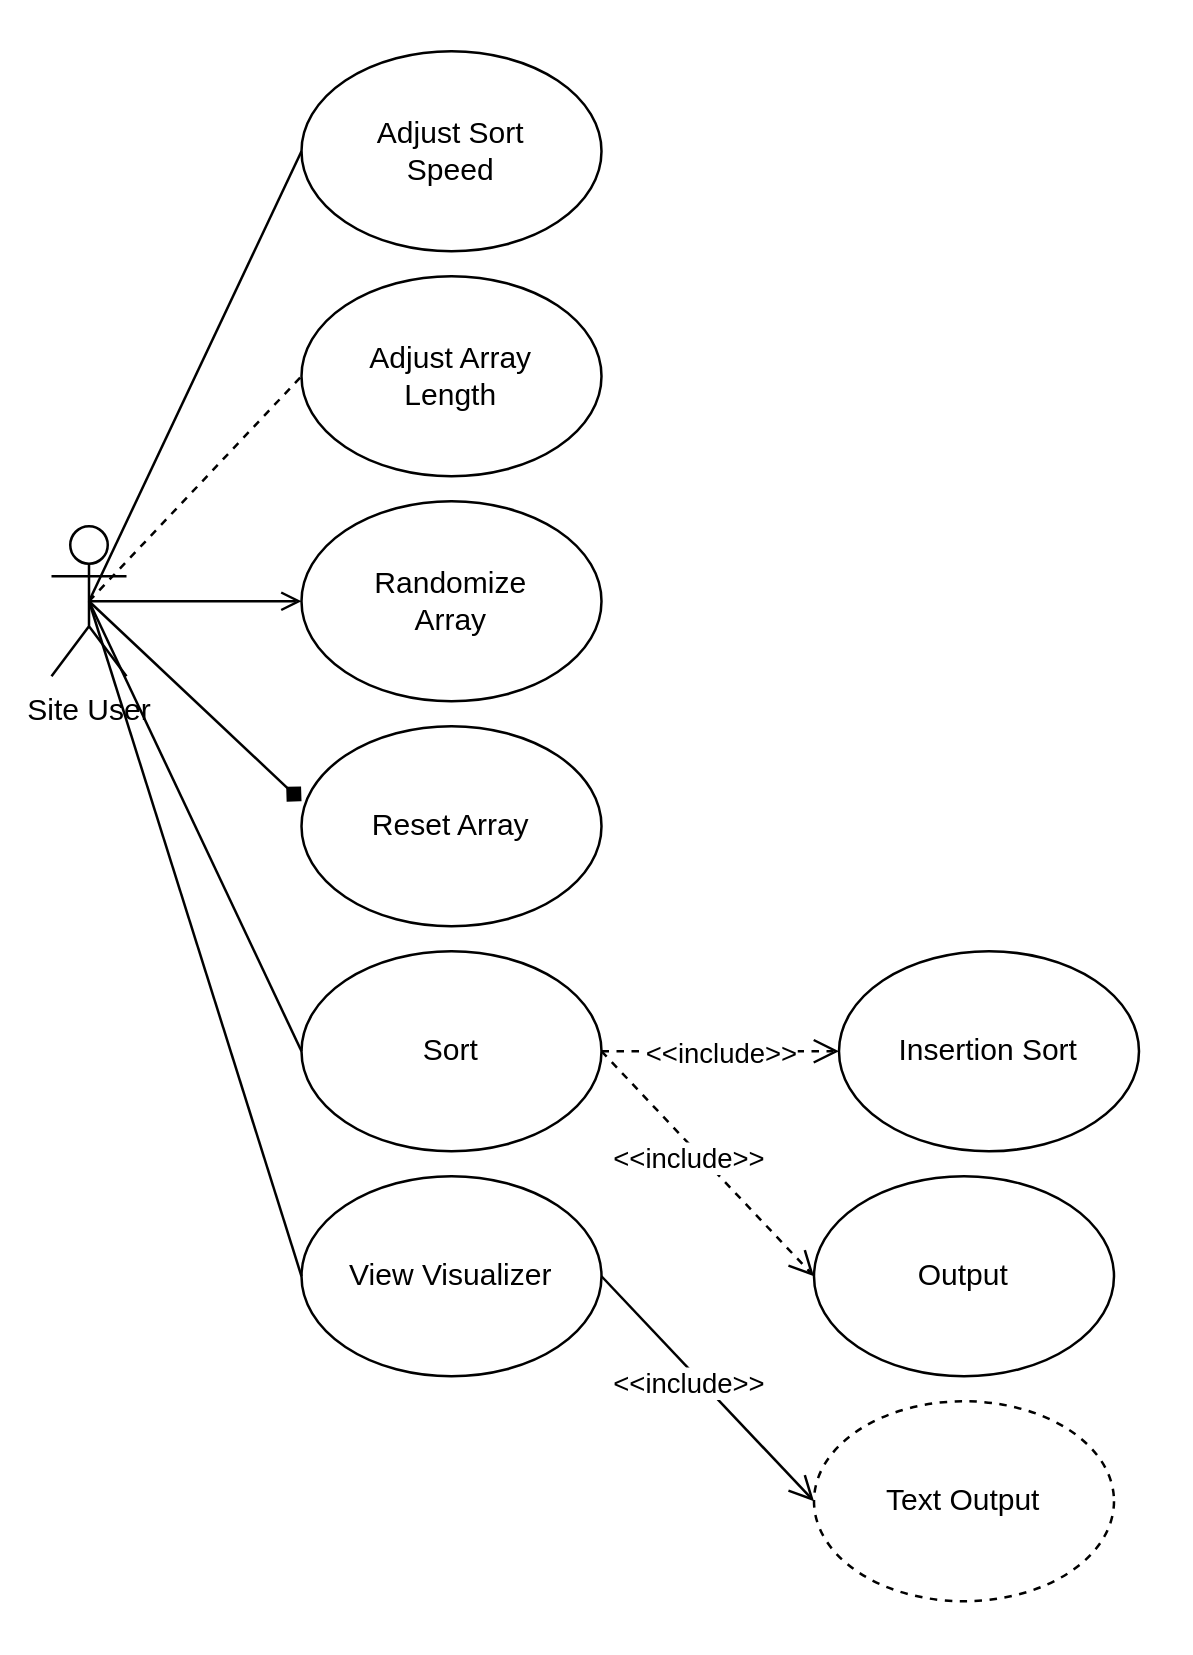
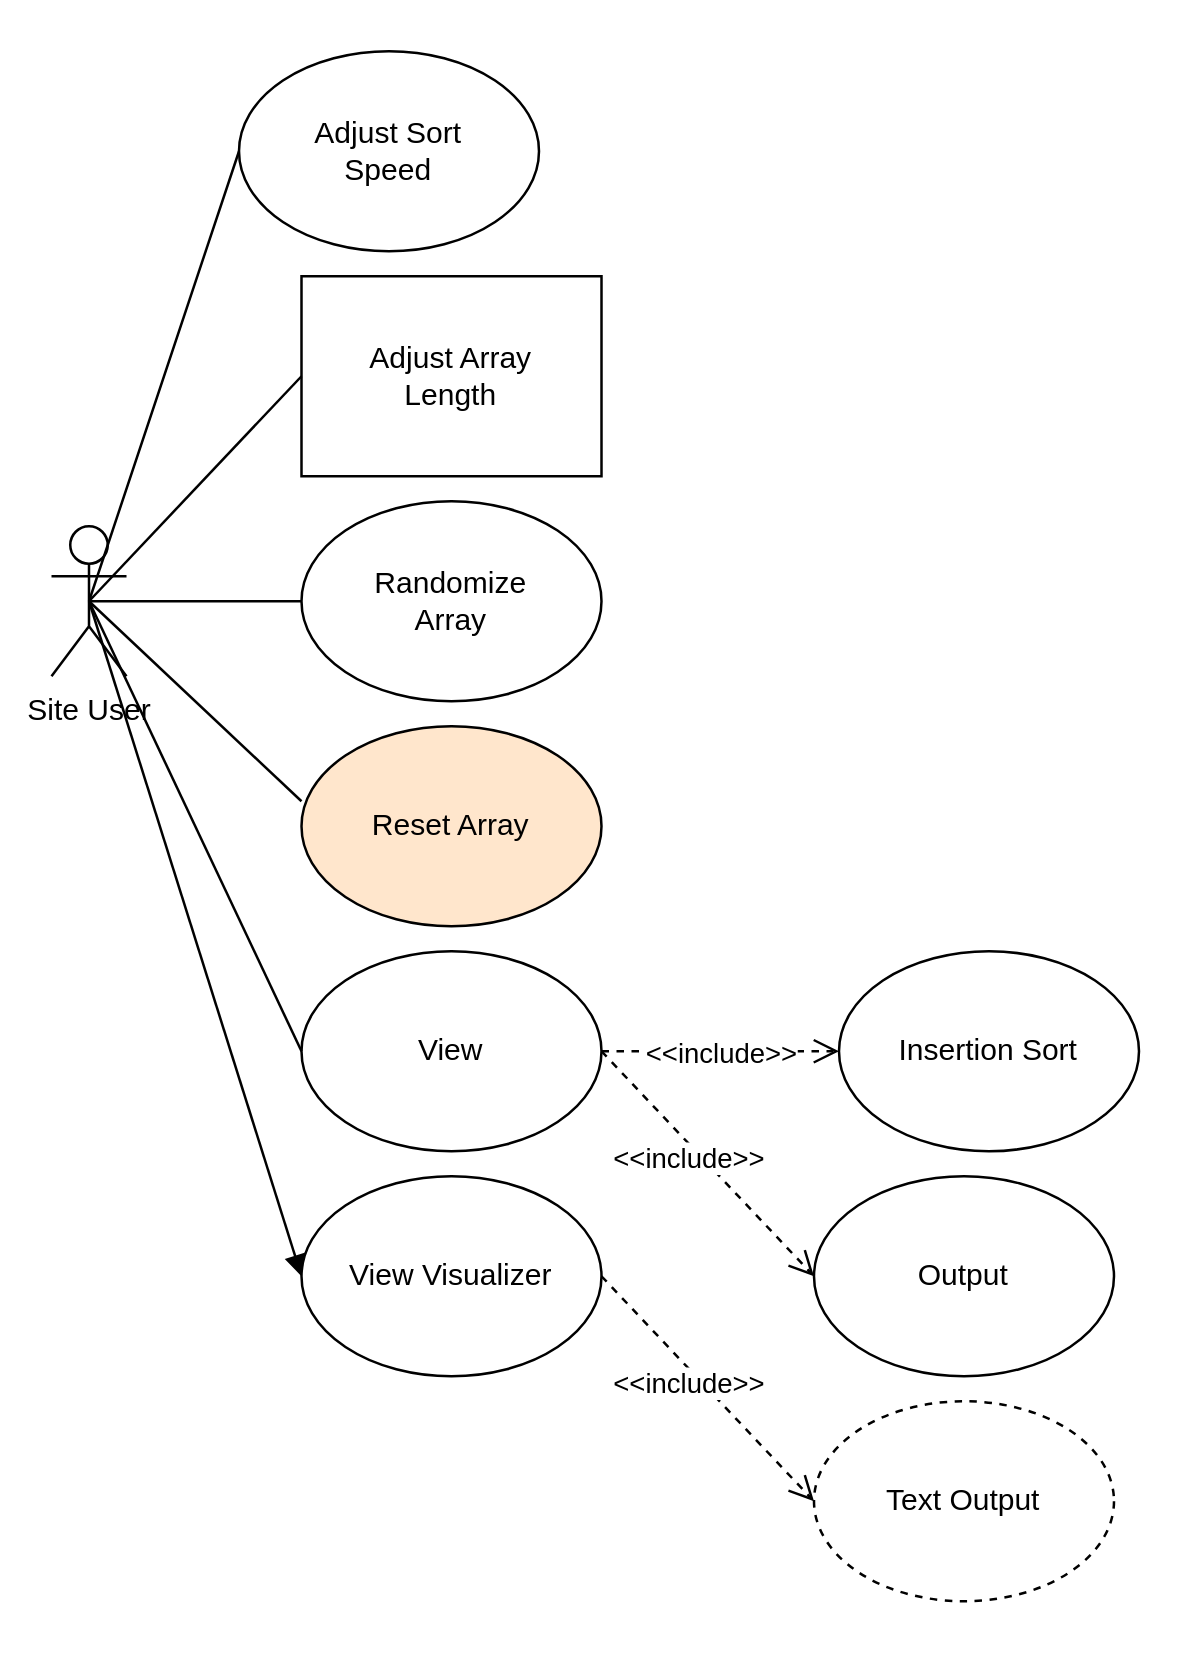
node "Adjust Sort Speed": moved (451, 151) -> (389, 151)
node "Adjust Array Length": shape ellipse -> rectangle
edge "Adjust Array Length" -- "Site User": style dashed -> solid
edge "Site User" -> "Randomize Array": arrowhead open -> none
edge "Site User" -> "Reset Array": arrowhead diamond -> none
node "Reset Array": fillcolor #ffffff -> #ffe6cc
node "Sort": label "Sort" -> "View"
edge "Site User" -- "View Visualizer": arrowhead none -> block
edge "View Visualizer" -> "Text Output": style solid -> dashed
